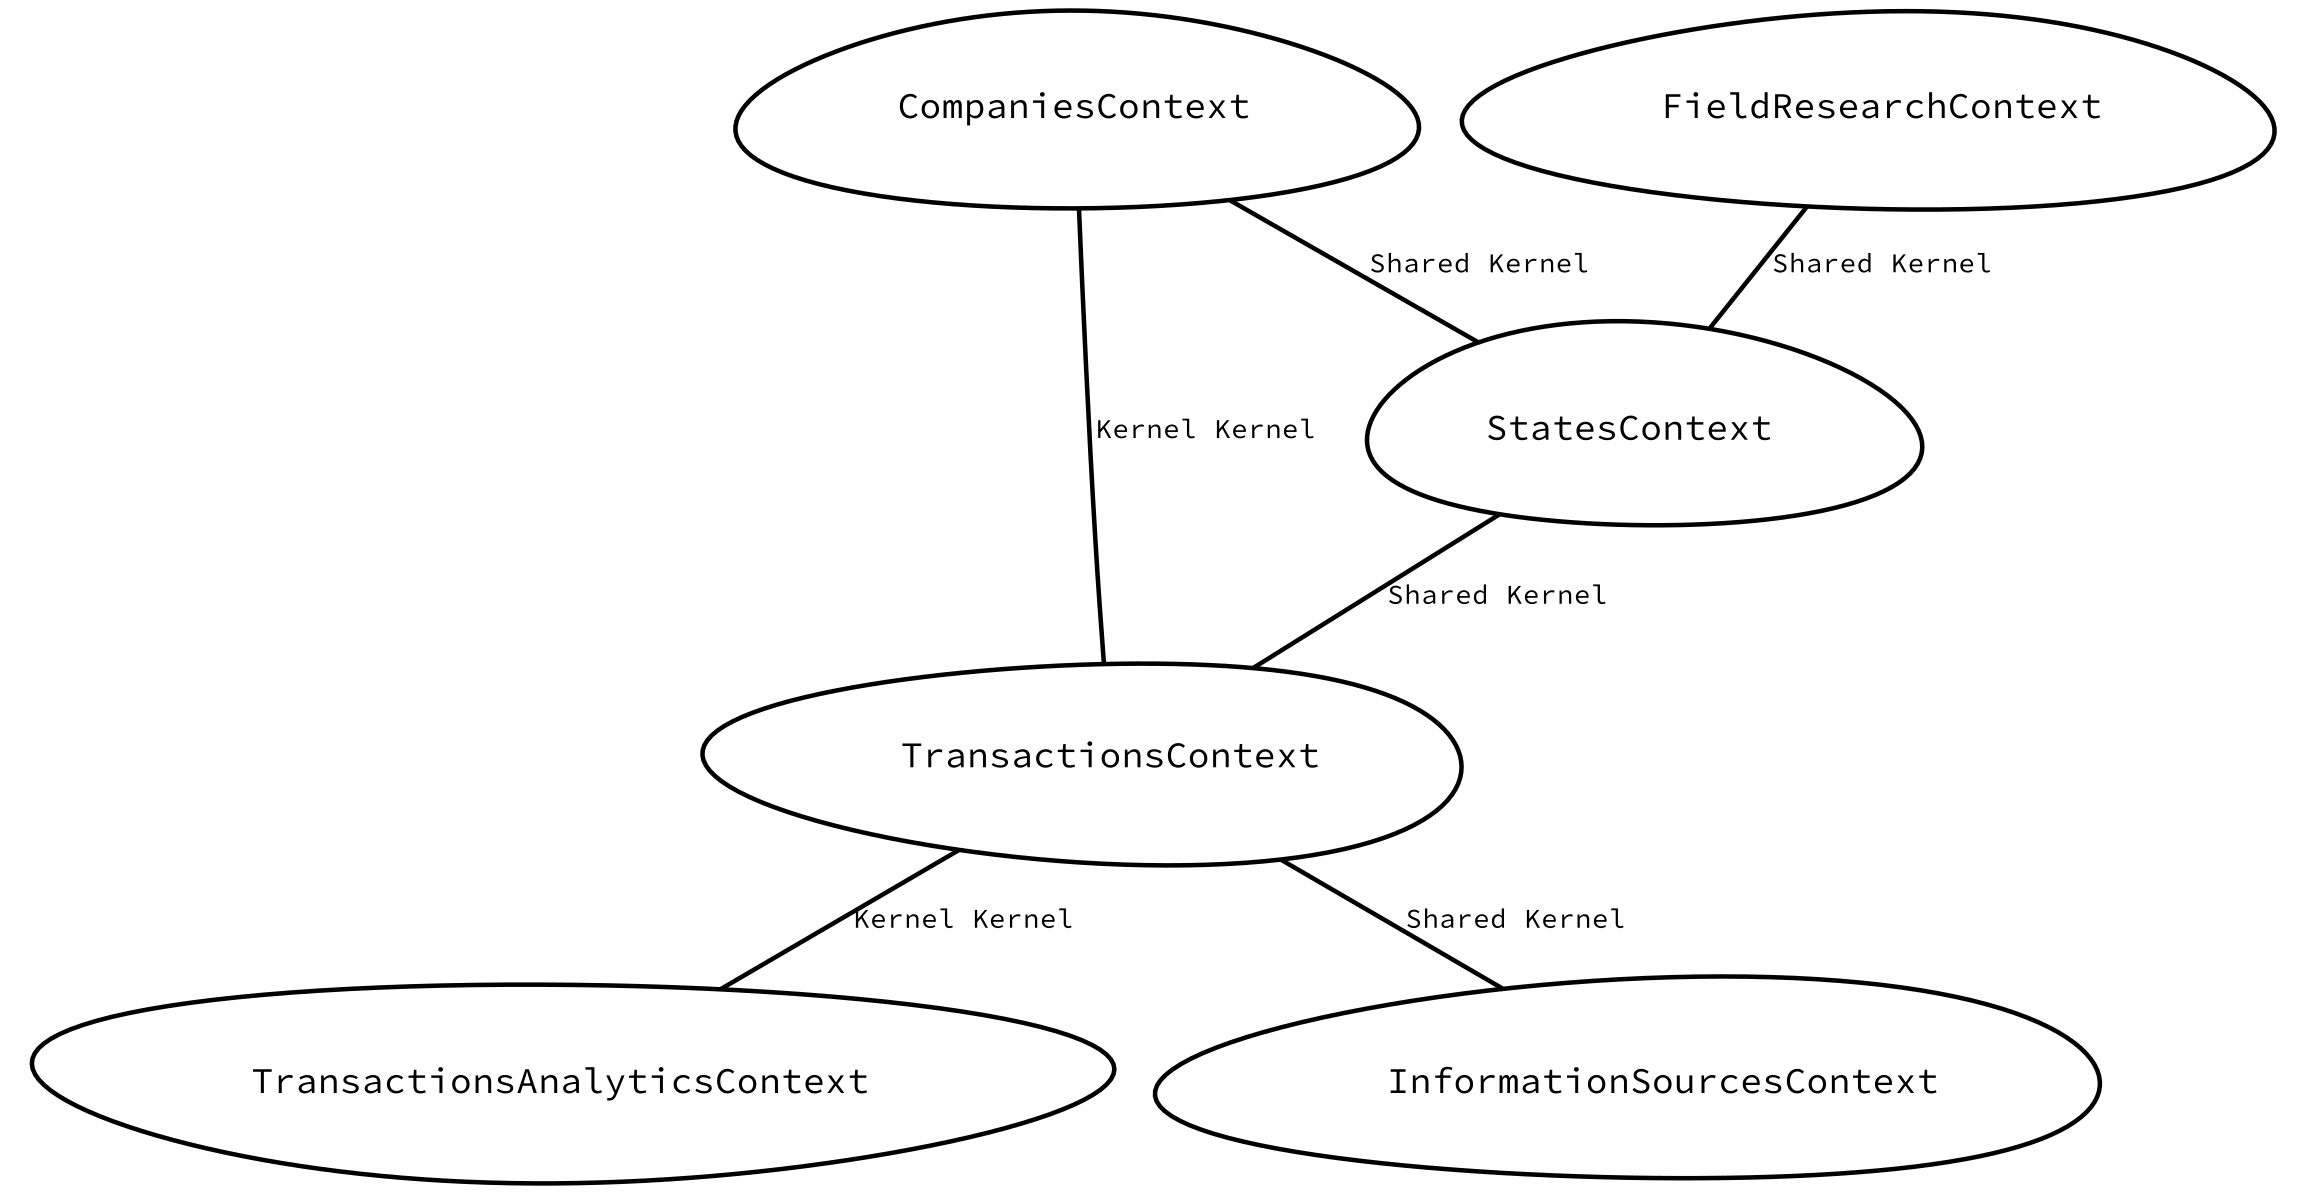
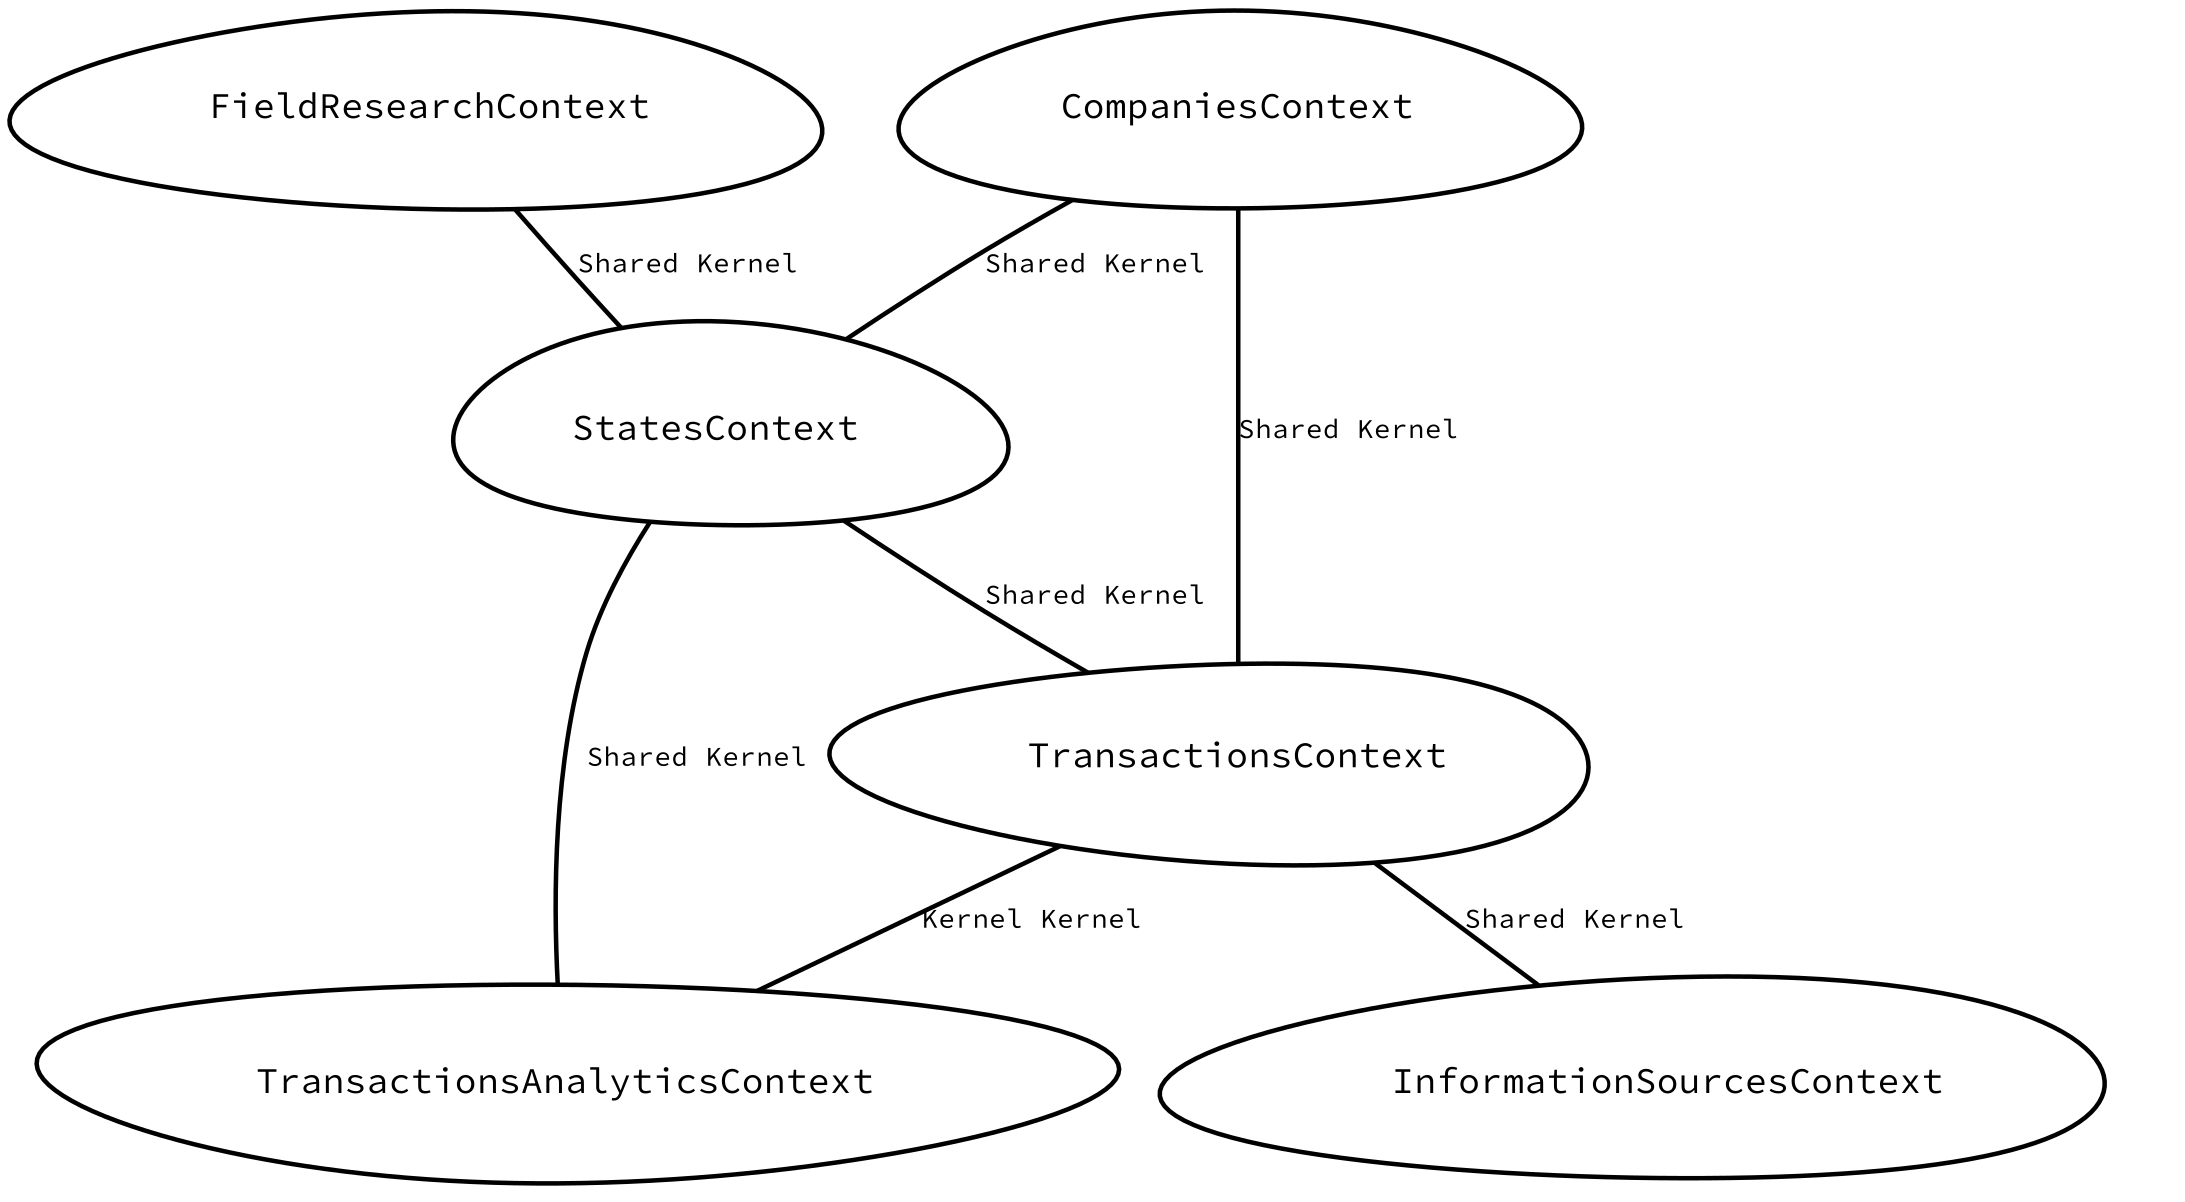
edge "CompaniesContext" -- "TransactionsContext": label "Kernel Kernel" -> "Shared Kernel"
edge "StatesContext" -- "TransactionsAnalyticsContext": added, label "Shared Kernel"
